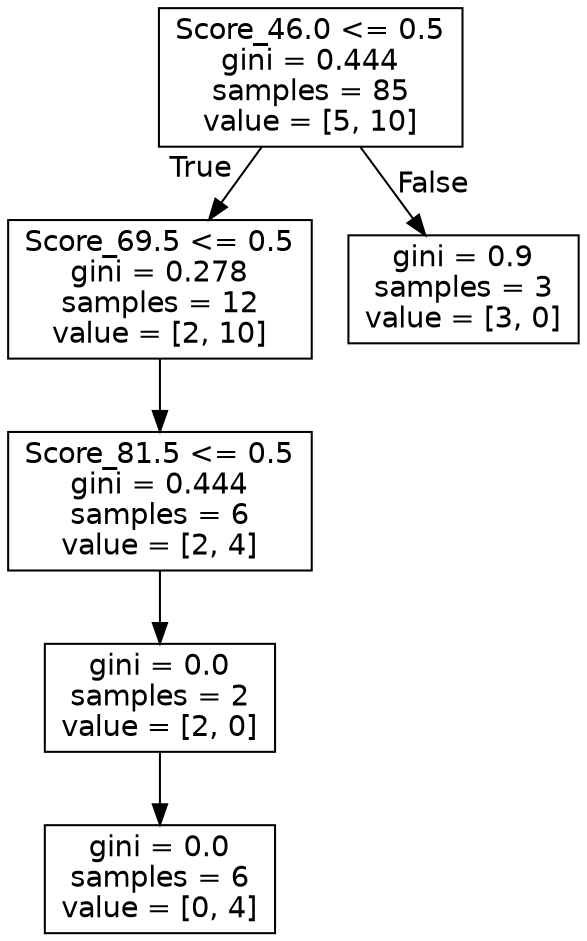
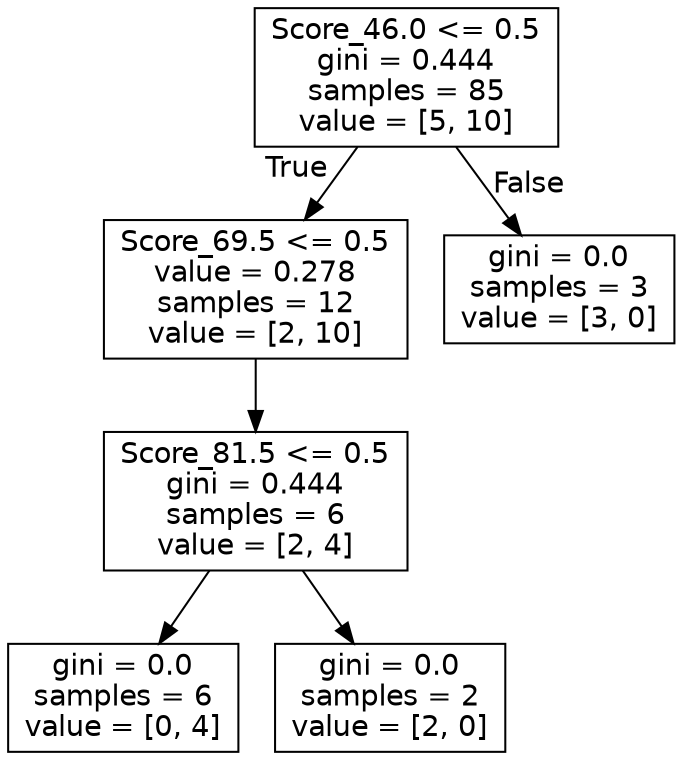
node "Score_69.5 <= 0.5 gini = 0.278 samples = 12 value = [2, 10]": label "Score_69.5 <= 0.5 gini = 0.278 samples = 12 value = [2, 10]" -> "Score_69.5 <= 0.5 value = 0.278 samples = 12 value = [2, 10]"
node "gini = 0.9 samples = 3 value = [3, 0]": label "gini = 0.9 samples = 3 value = [3, 0]" -> "gini = 0.0 samples = 3 value = [3, 0]"
edge "gini = 0.0 samples = 2 value = [2, 0]" -> "gini = 0.0 samples = 6 value = [0, 4]": now "Score_81.5 <= 0.5 gini = 0.444 samples = 6 value = [2, 4]" -> "gini = 0.0 samples = 6 value = [0, 4]"
